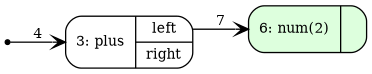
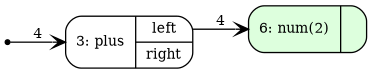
edge "3: plus" -> "6: num(2)": label "7" -> "4"
